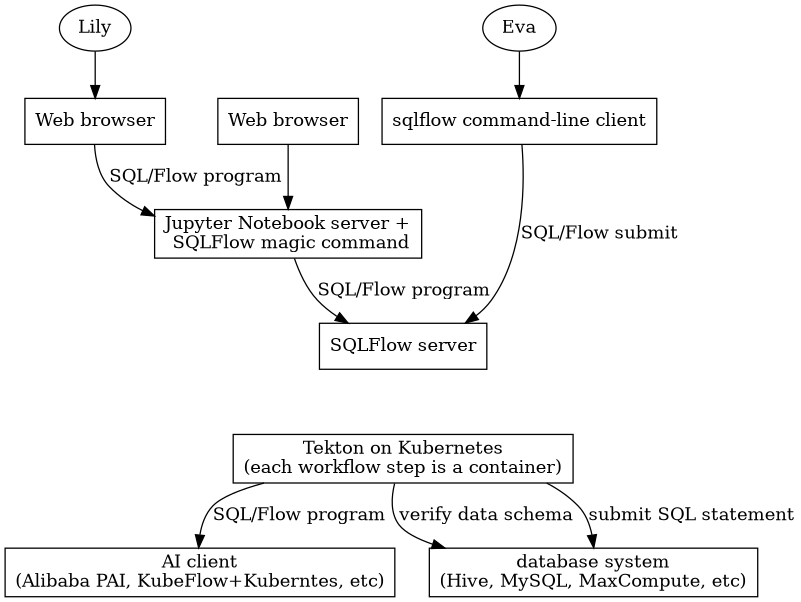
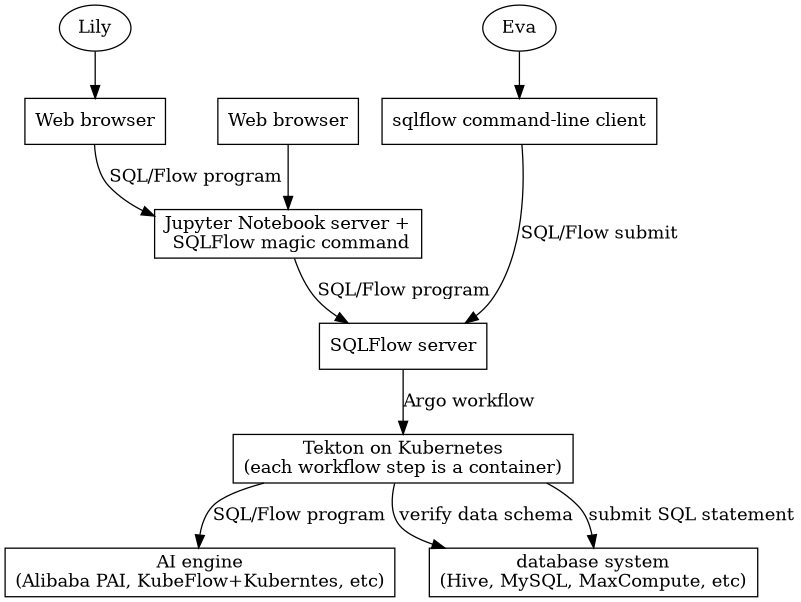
edge "SQLFlow server" -> "Tekton on Kubernetes (each workflow step is a container)": added, label "Argo workflow"
node "AI client (Alibaba PAI, KubeFlow+Kuberntes, etc)": label "AI client (Alibaba PAI, KubeFlow+Kuberntes, etc)" -> "AI engine (Alibaba PAI, KubeFlow+Kuberntes, etc)"
